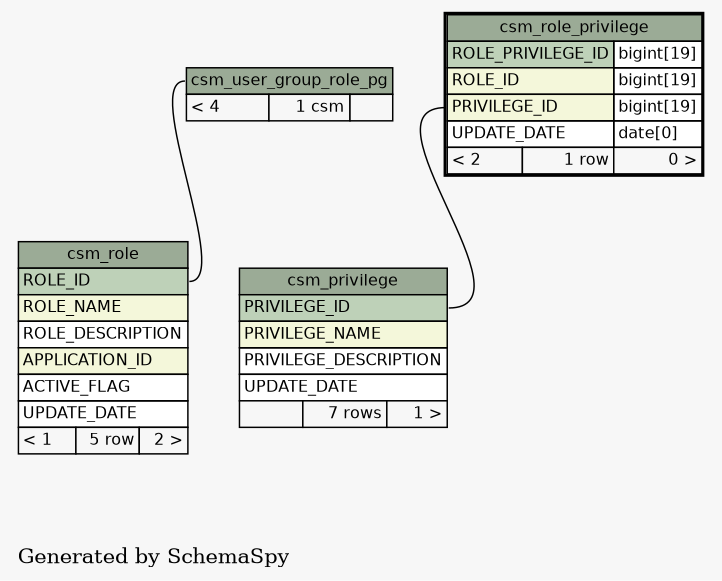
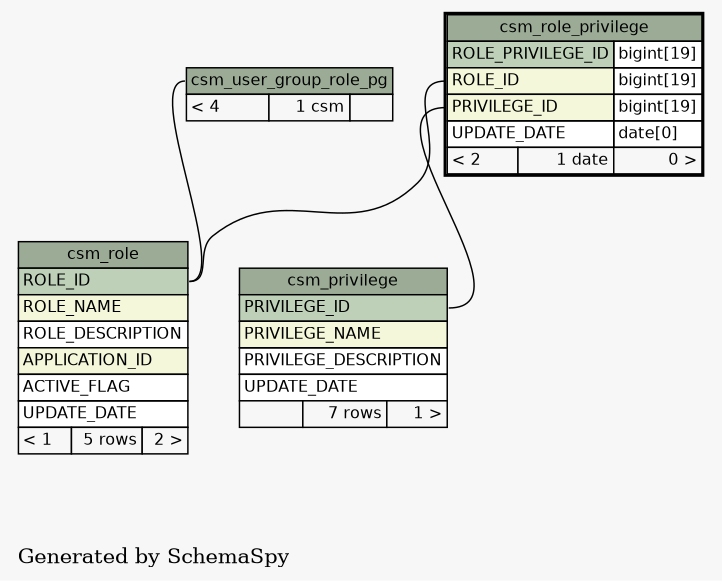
node "csm_role_privilege": text "1 row" -> "1 date"
edge "csm_role_privilege" -- "csm_role": added
node "csm_role": text "5 row" -> "5 rows"
